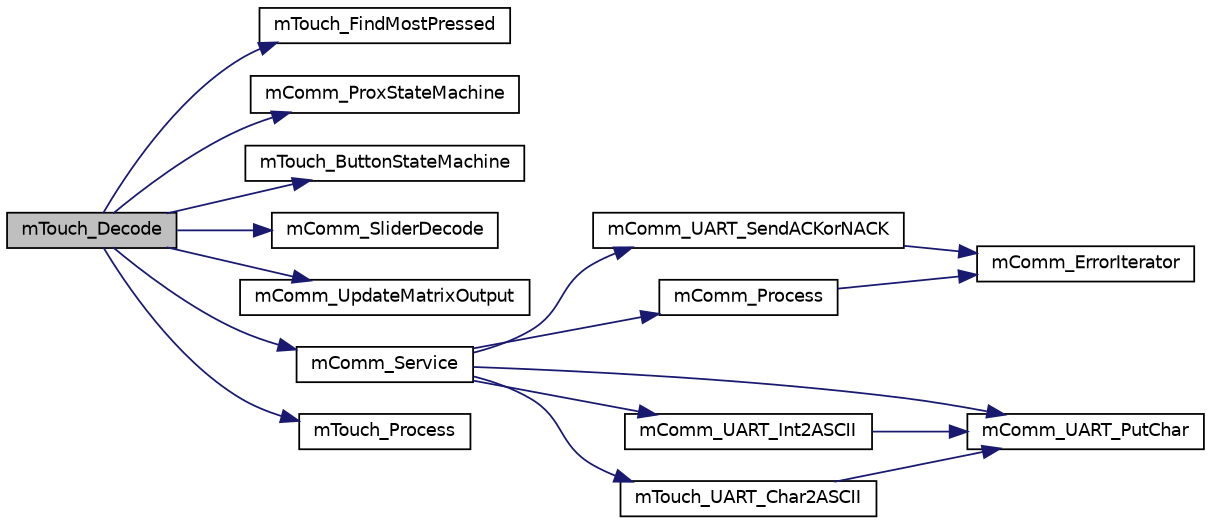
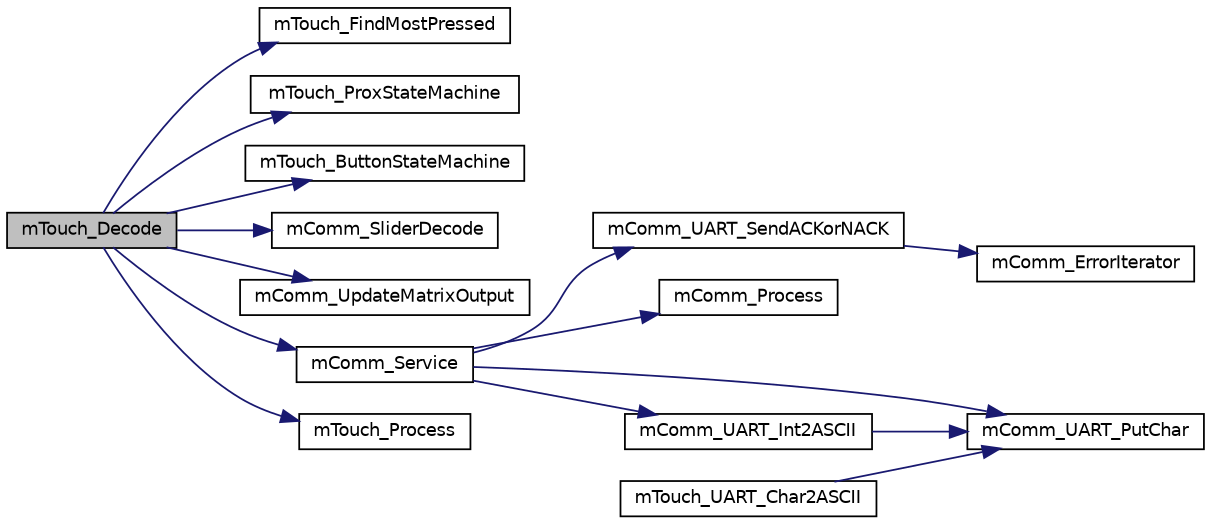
node "mComm_ProxStateMachine": label "mComm_ProxStateMachine" -> "mTouch_ProxStateMachine"
edge "mComm_Process" -> "mComm_ErrorIterator": removed
edge "mComm_Service" -> "mTouch_UART_Char2ASCII": removed
